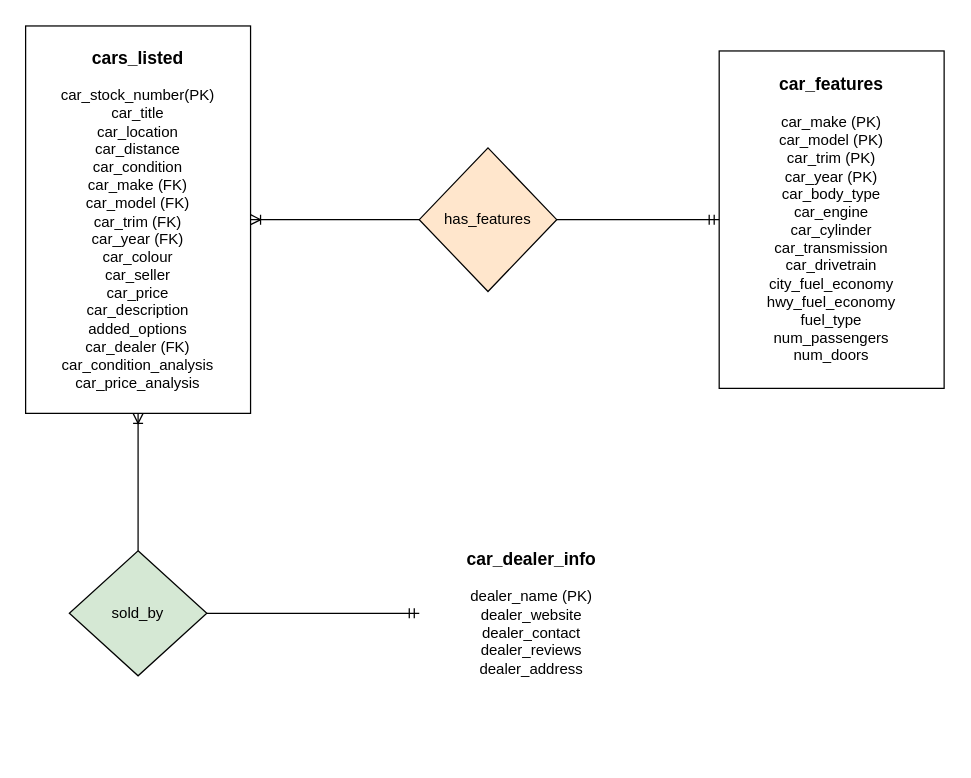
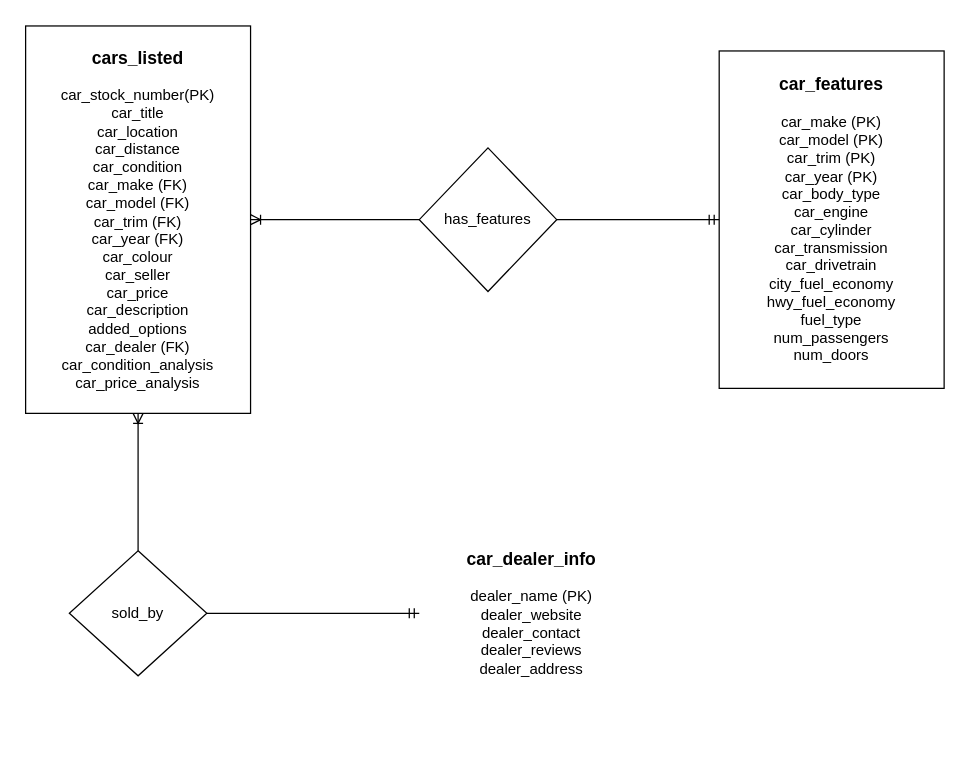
node "has_features": fillcolor #ffe6cc -> #ffffff
node "sold_by": fillcolor #d5e8d4 -> #ffffff
